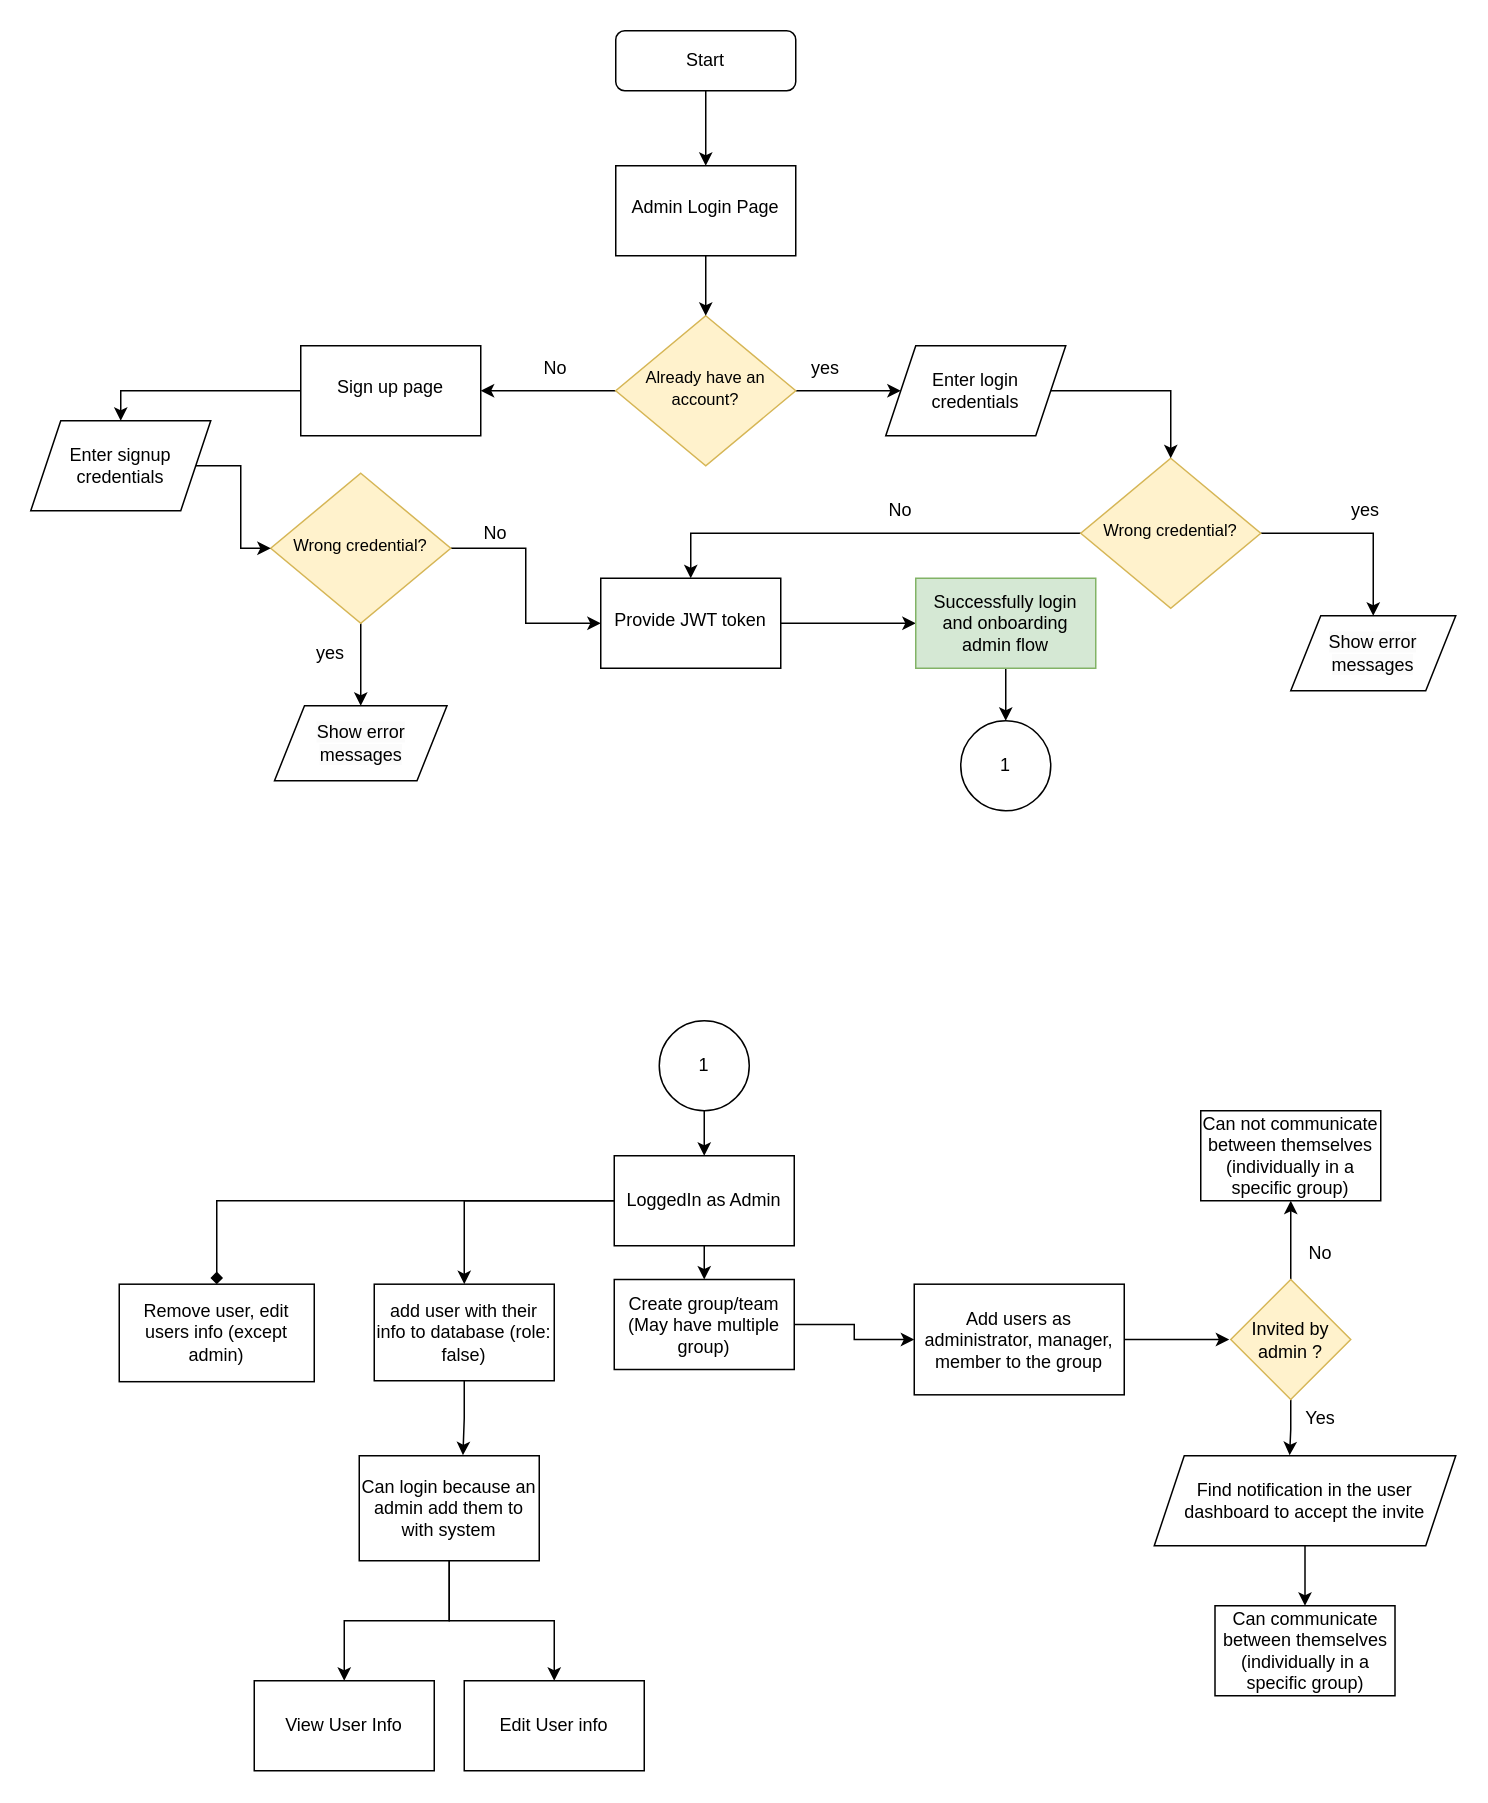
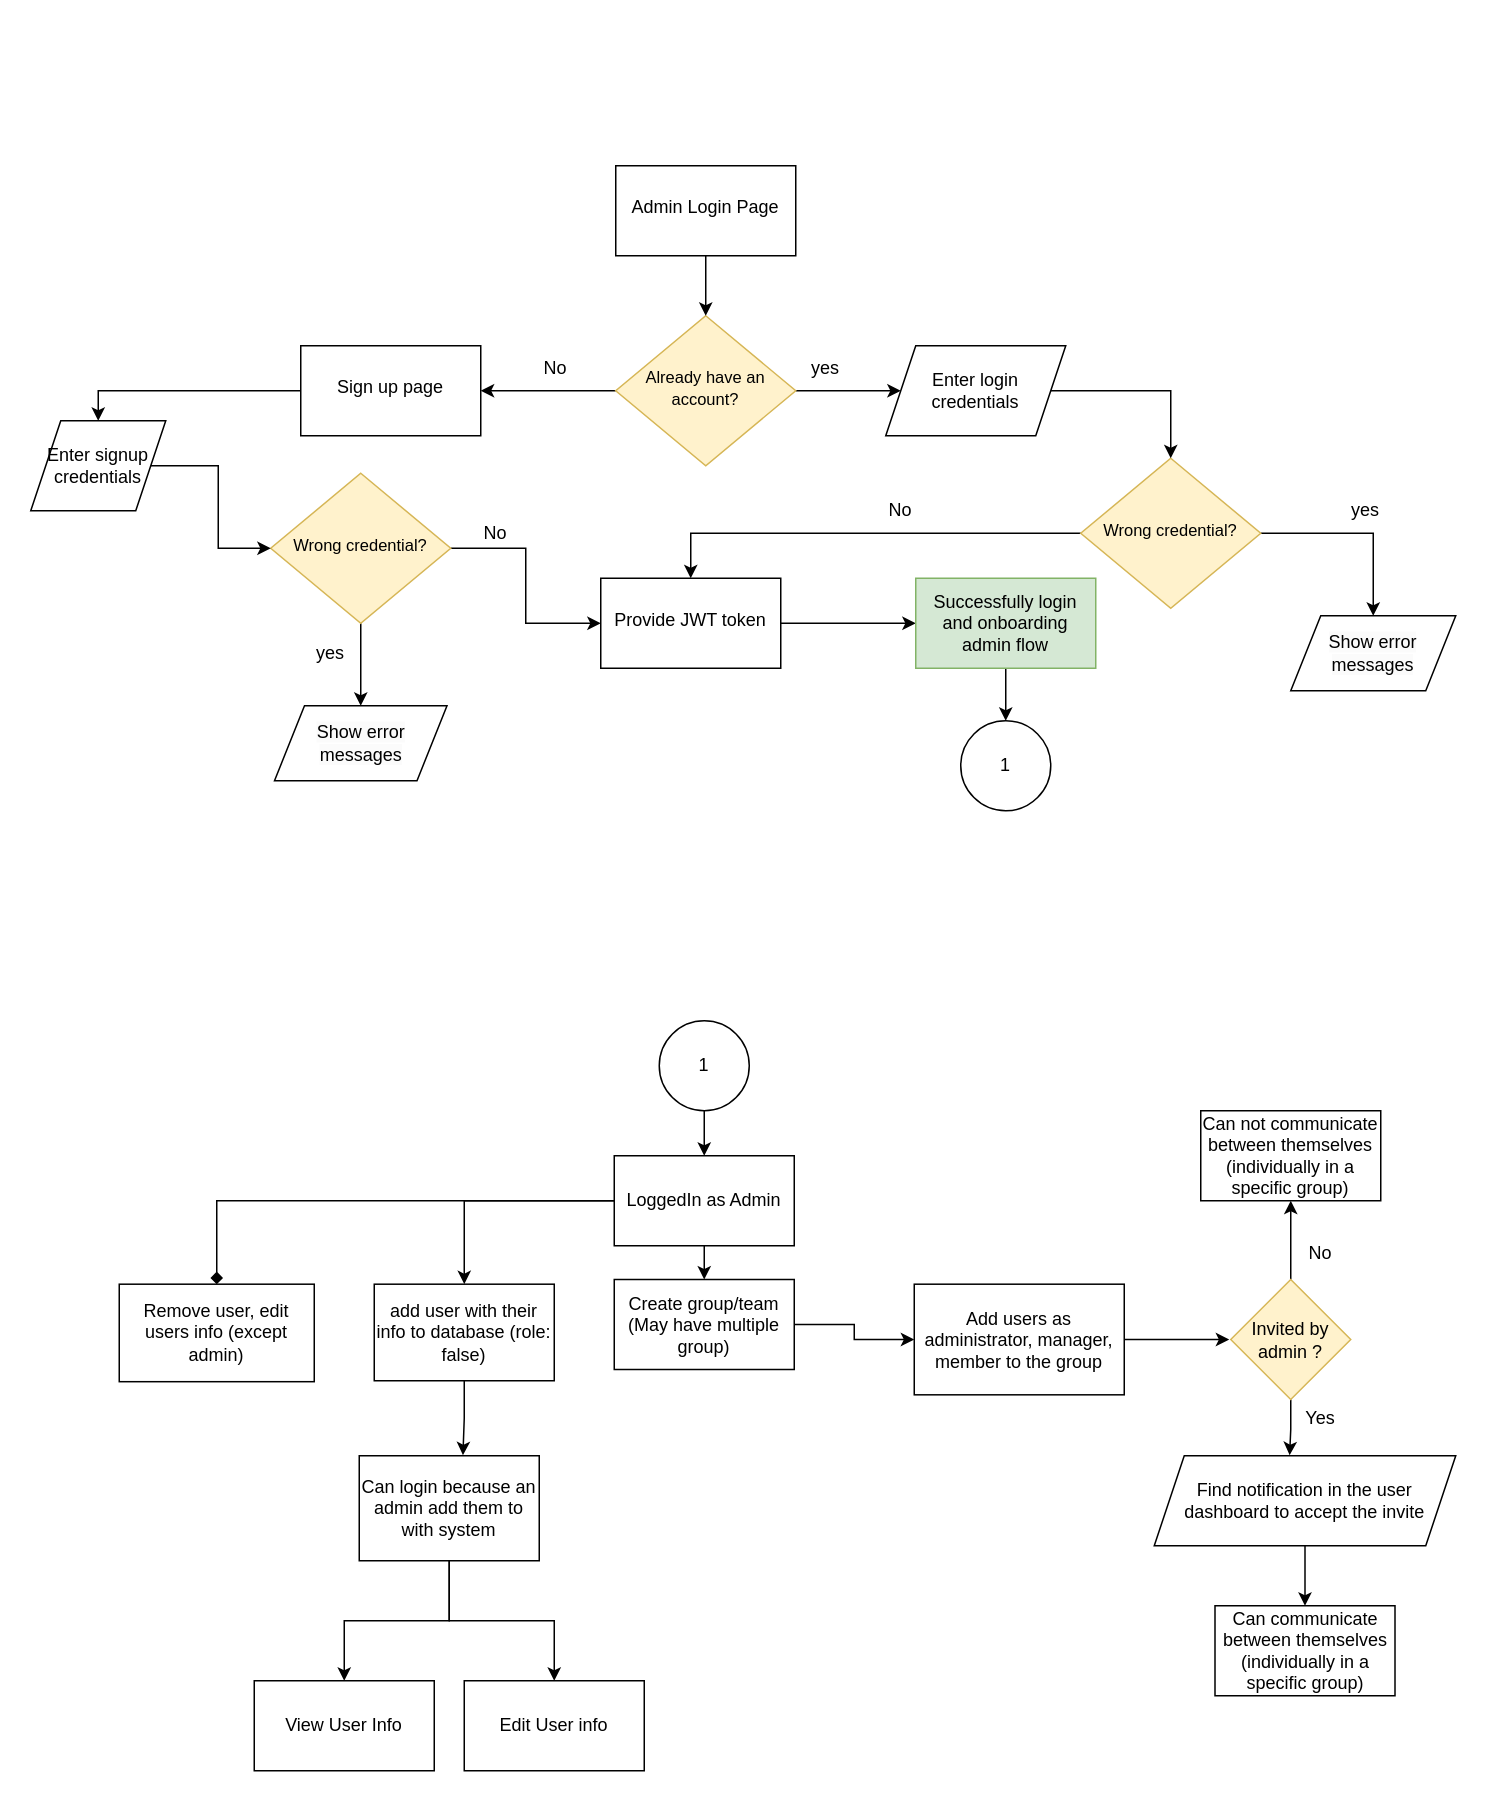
node "Start": removed
edge "Start" -> "Admin Login Page": removed
node "Enter signup credentials": size 180x90 -> 135x90
